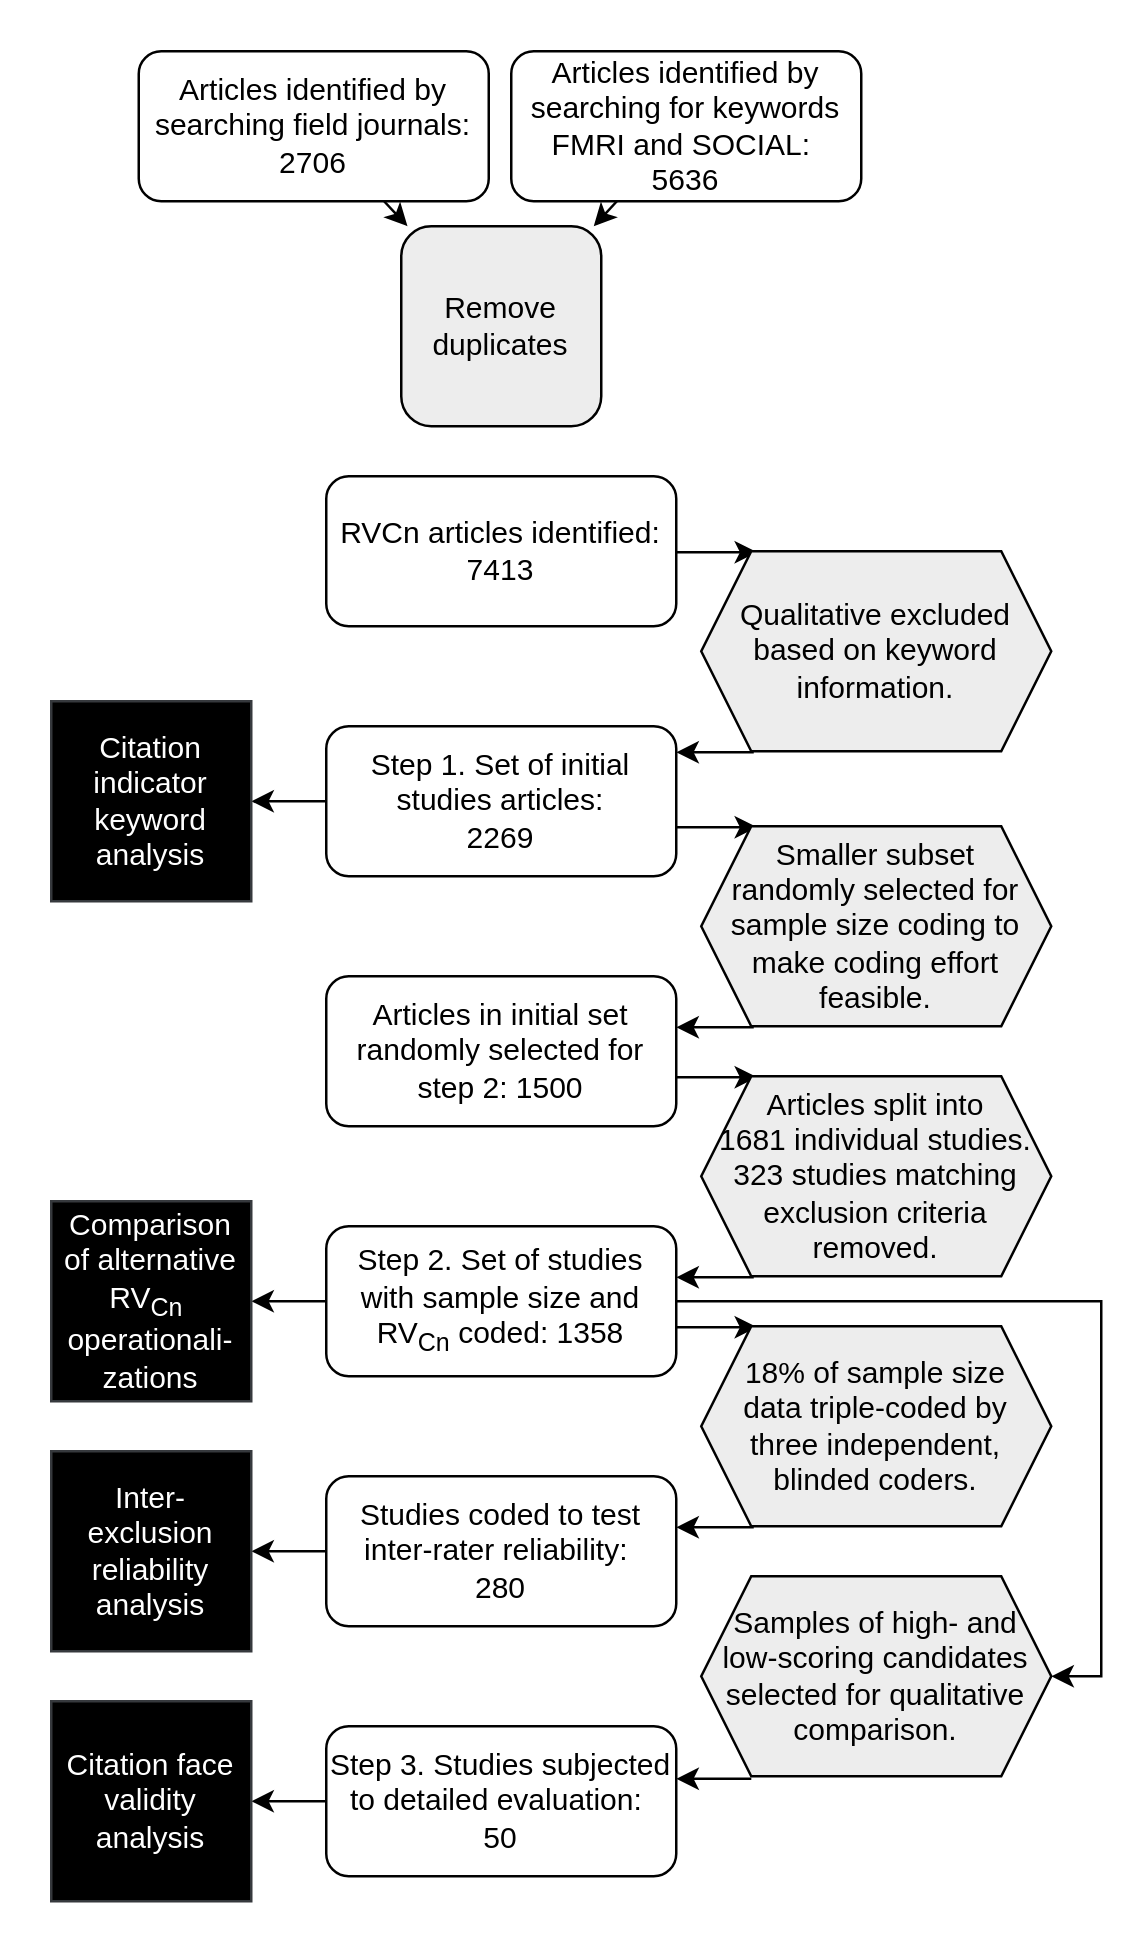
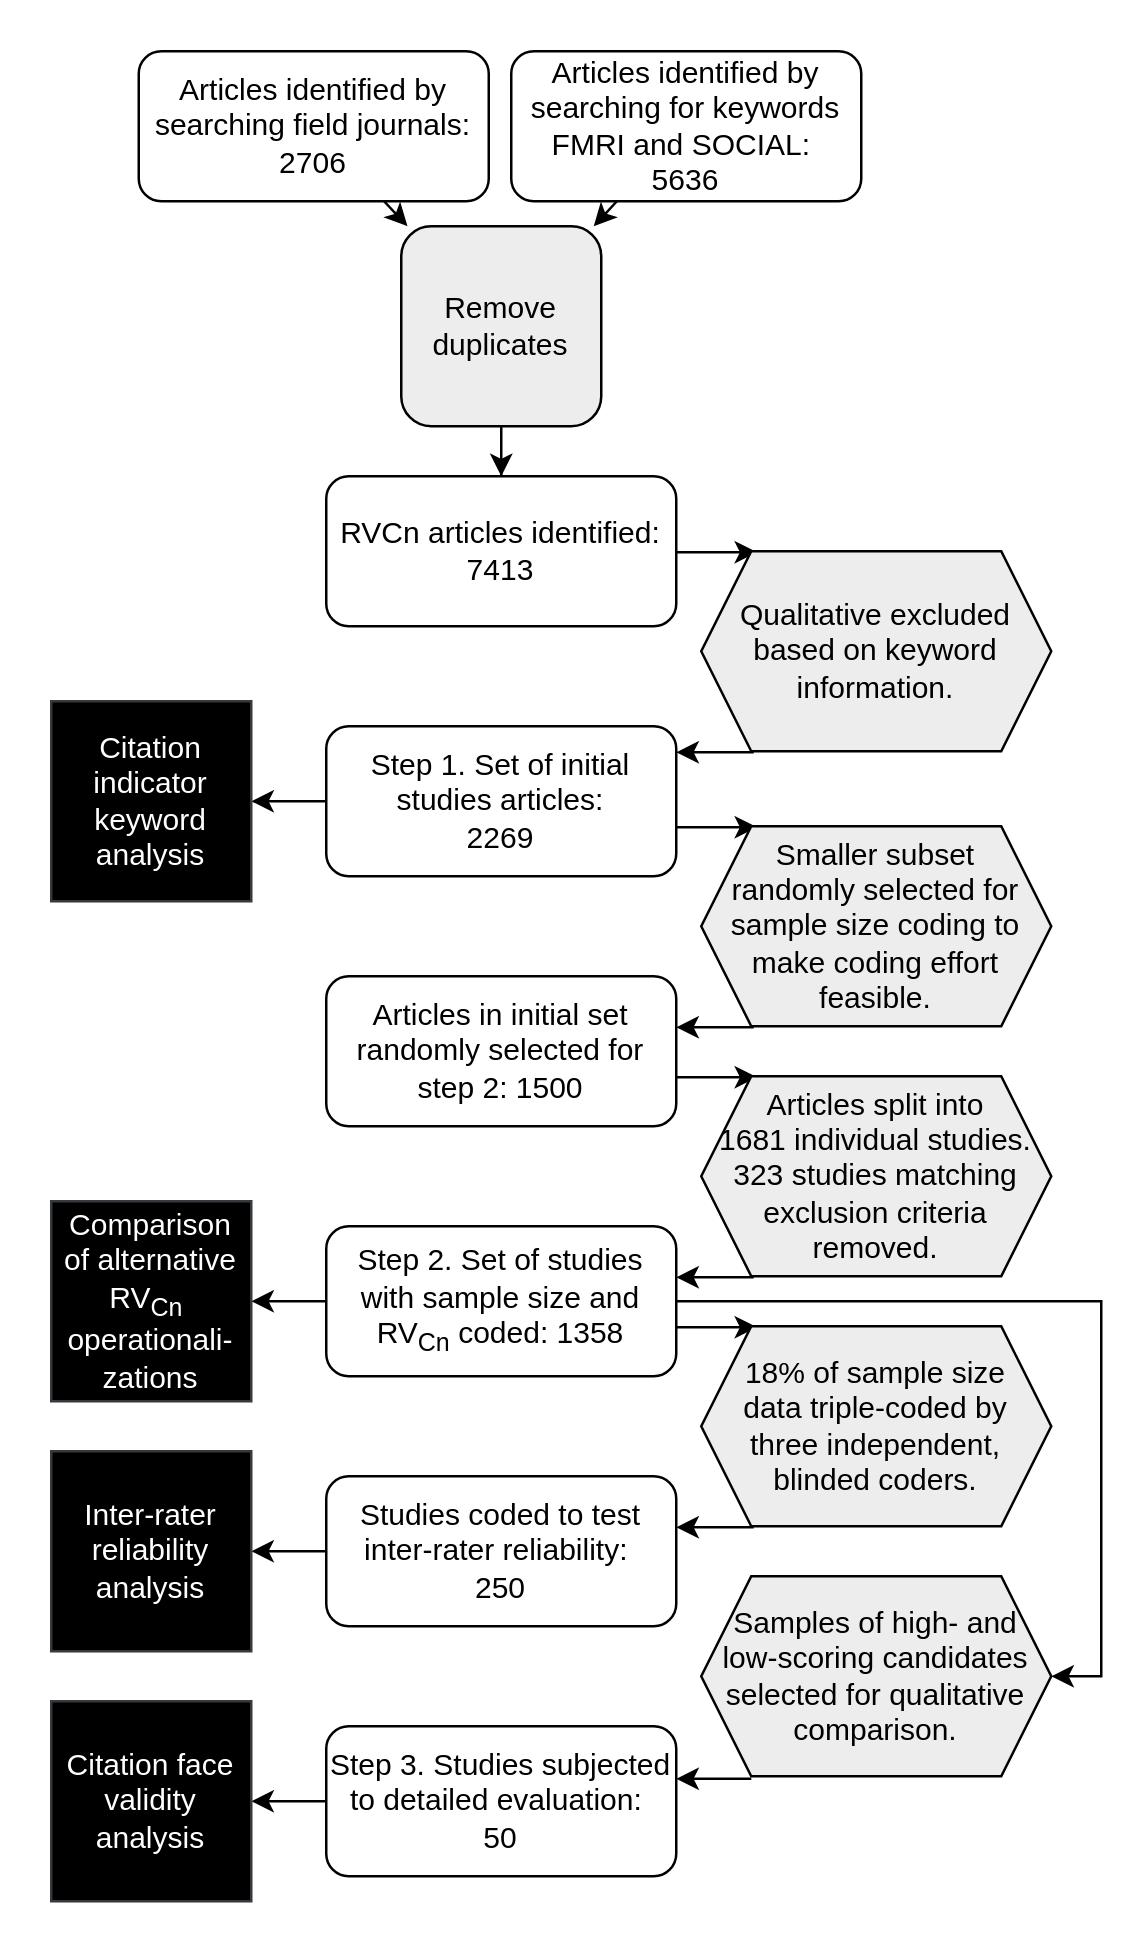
edge "Remove duplicates" -> "RVCn articles identified: 7413": added
node "Inter-exclusion reliability analysis": label "Inter-exclusion reliability analysis" -> "Inter-rater reliability analysis"
node "Studies coded to test inter-rater reliability: 280": label "Studies coded to test inter-rater reliability: 280" -> "Studies coded to test inter-rater reliability: 250"
